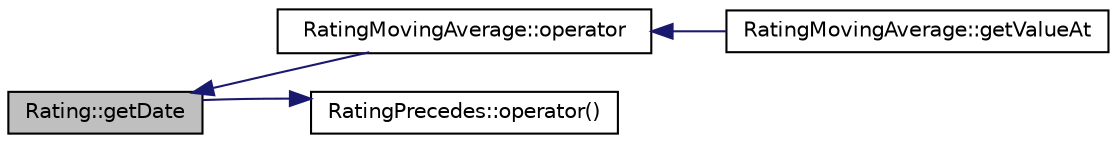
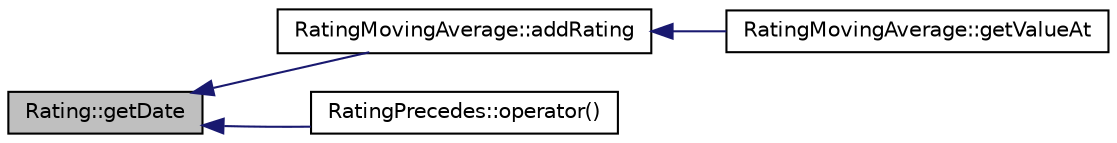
node "RatingMovingAverage::operator": label "RatingMovingAverage::operator" -> "RatingMovingAverage::addRating"
edge "Rating::getDate" -> "RatingPrecedes::operator()": reversed
